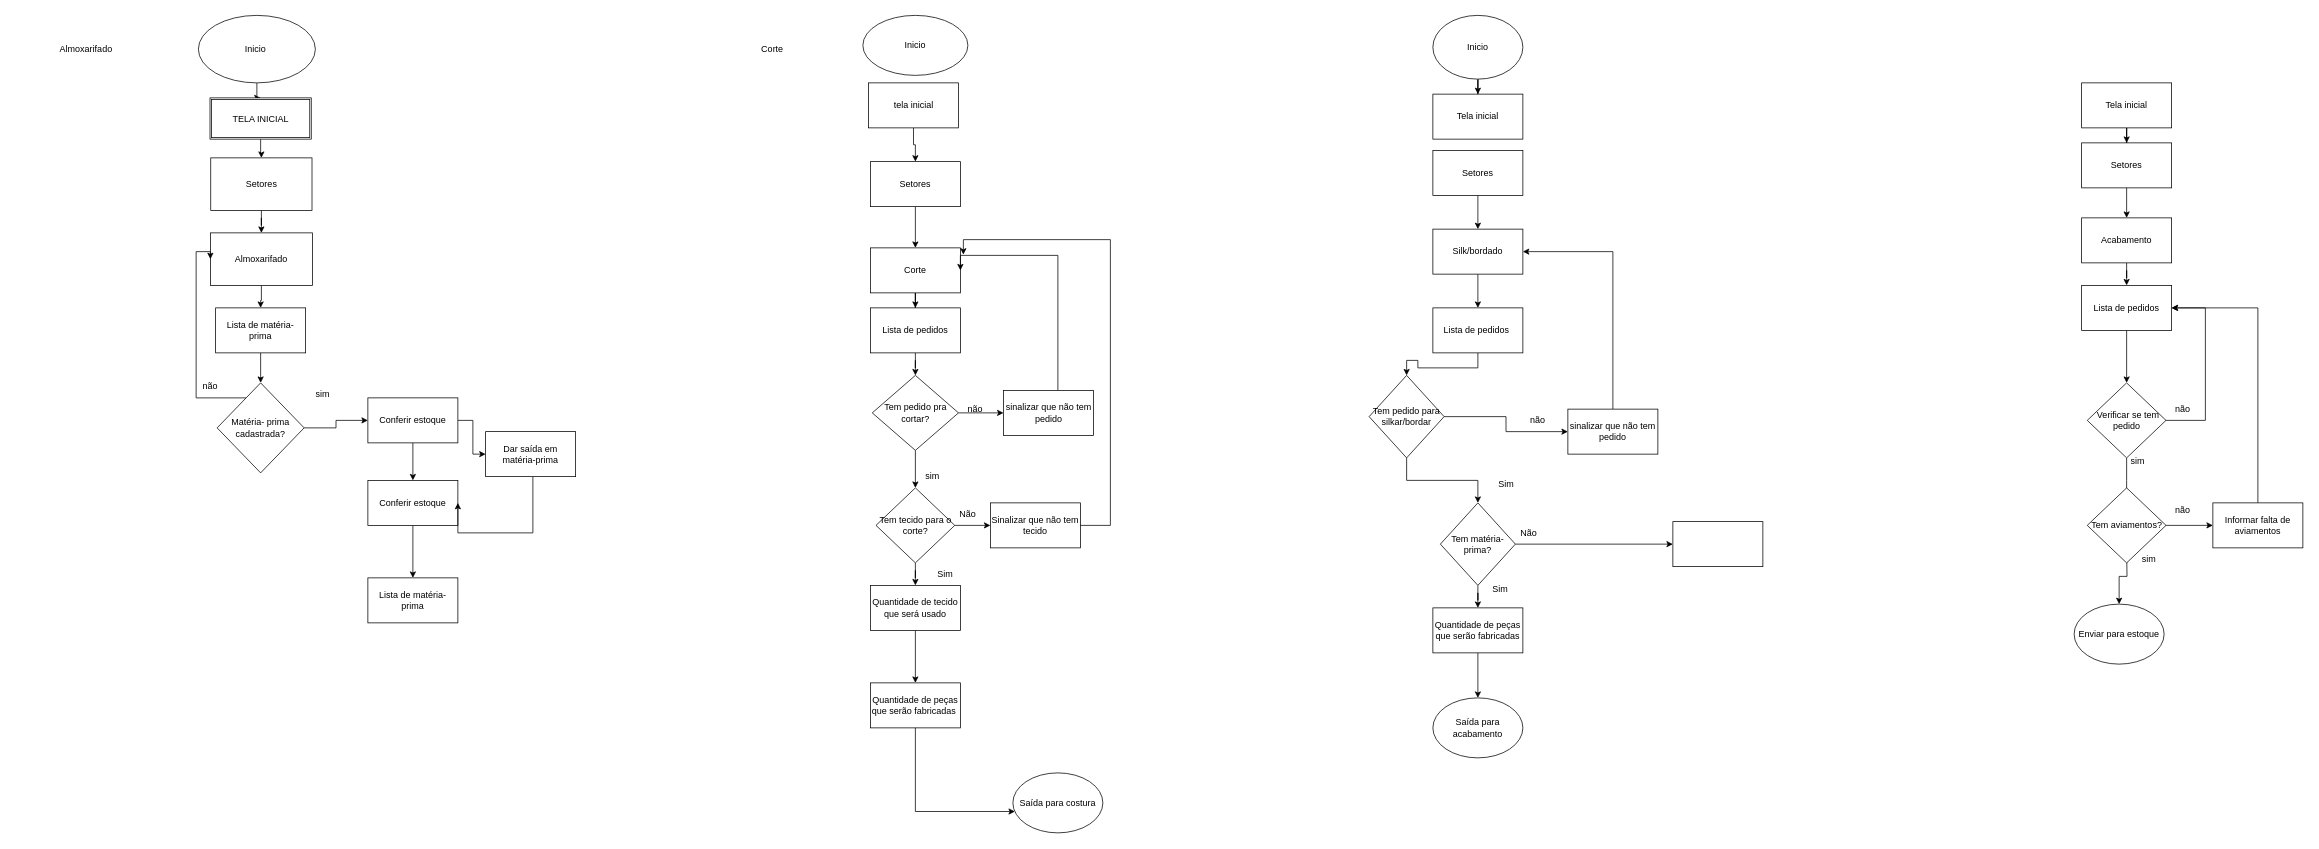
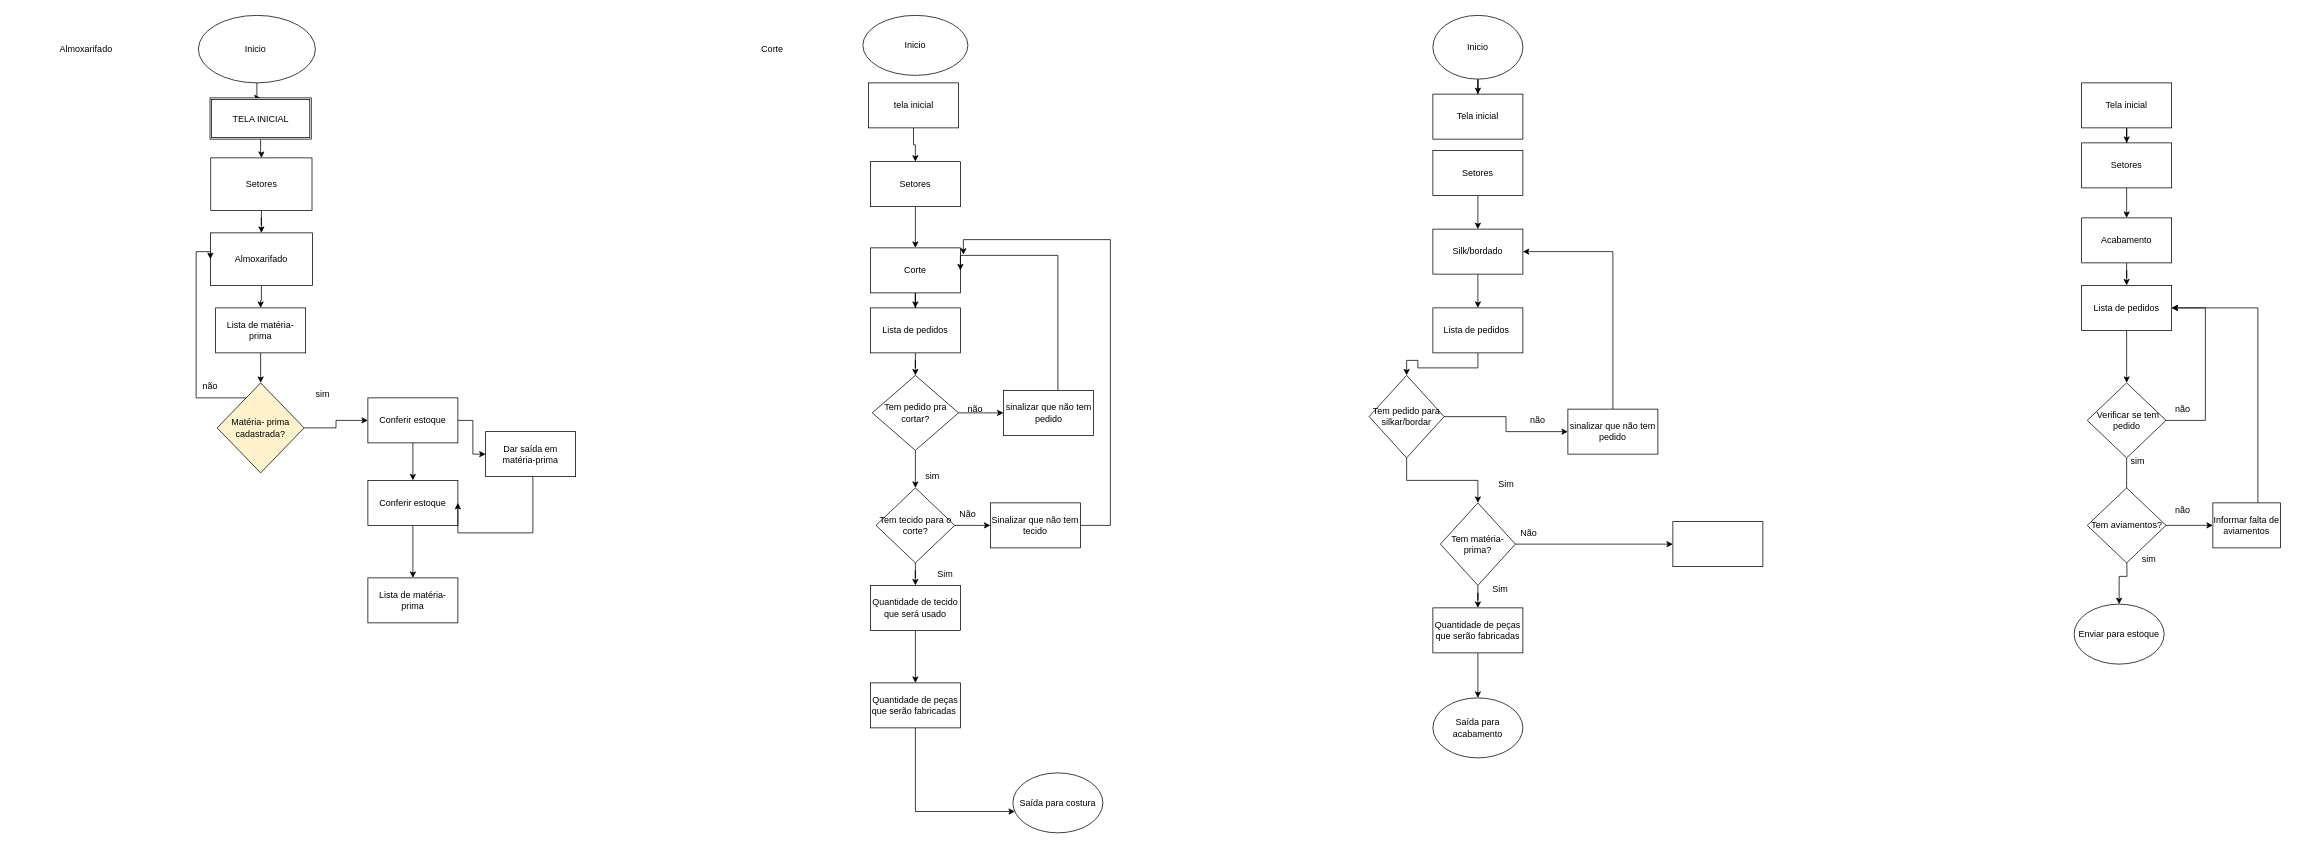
node "Matéria- prima cadastrada?": fillcolor #ffffff -> #fff2cc
node "Informar falta de aviamentos": size 90x45 -> 68x45
